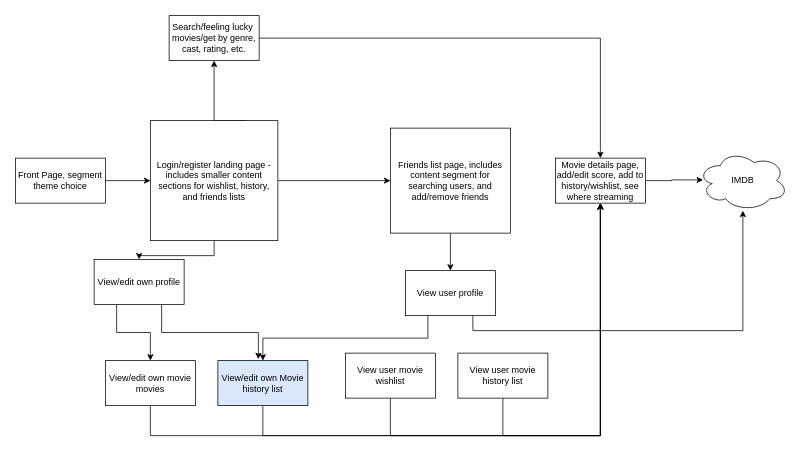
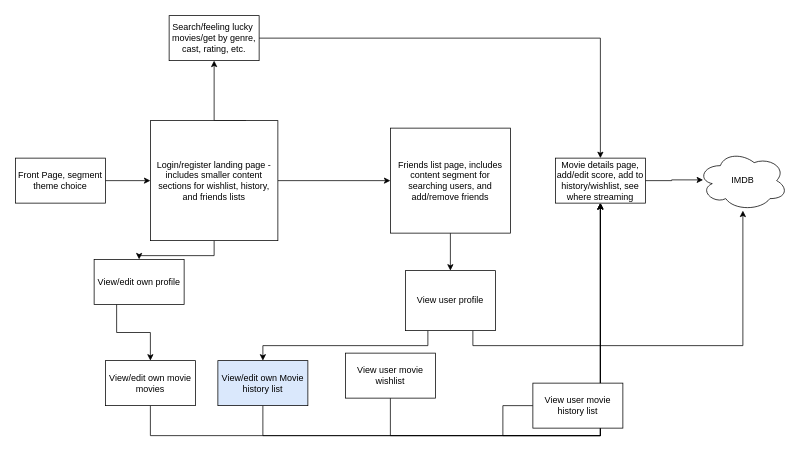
node "View user profile": size 90x45 -> 90x60
edge "View/edit own profile" -> "View/edit own Movie history list": removed
node "View user movie history list": moved (503, 375) -> (578, 405)
